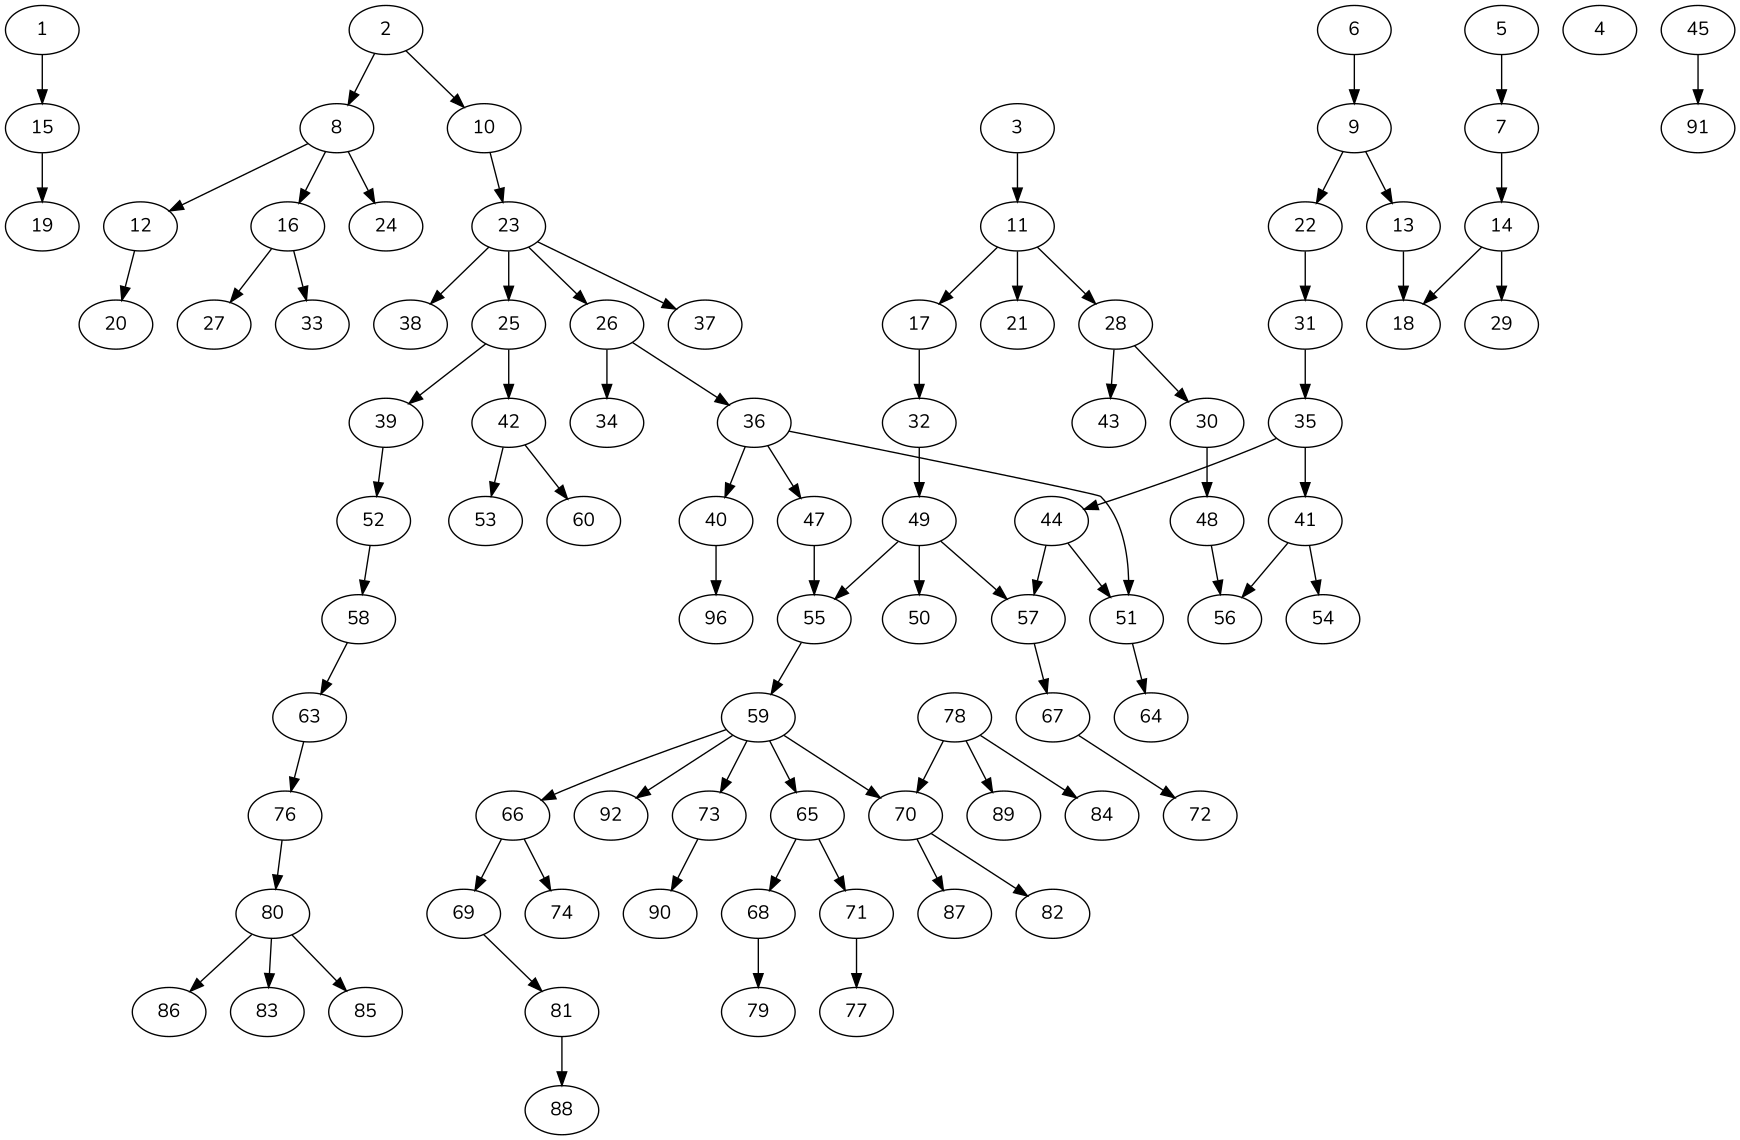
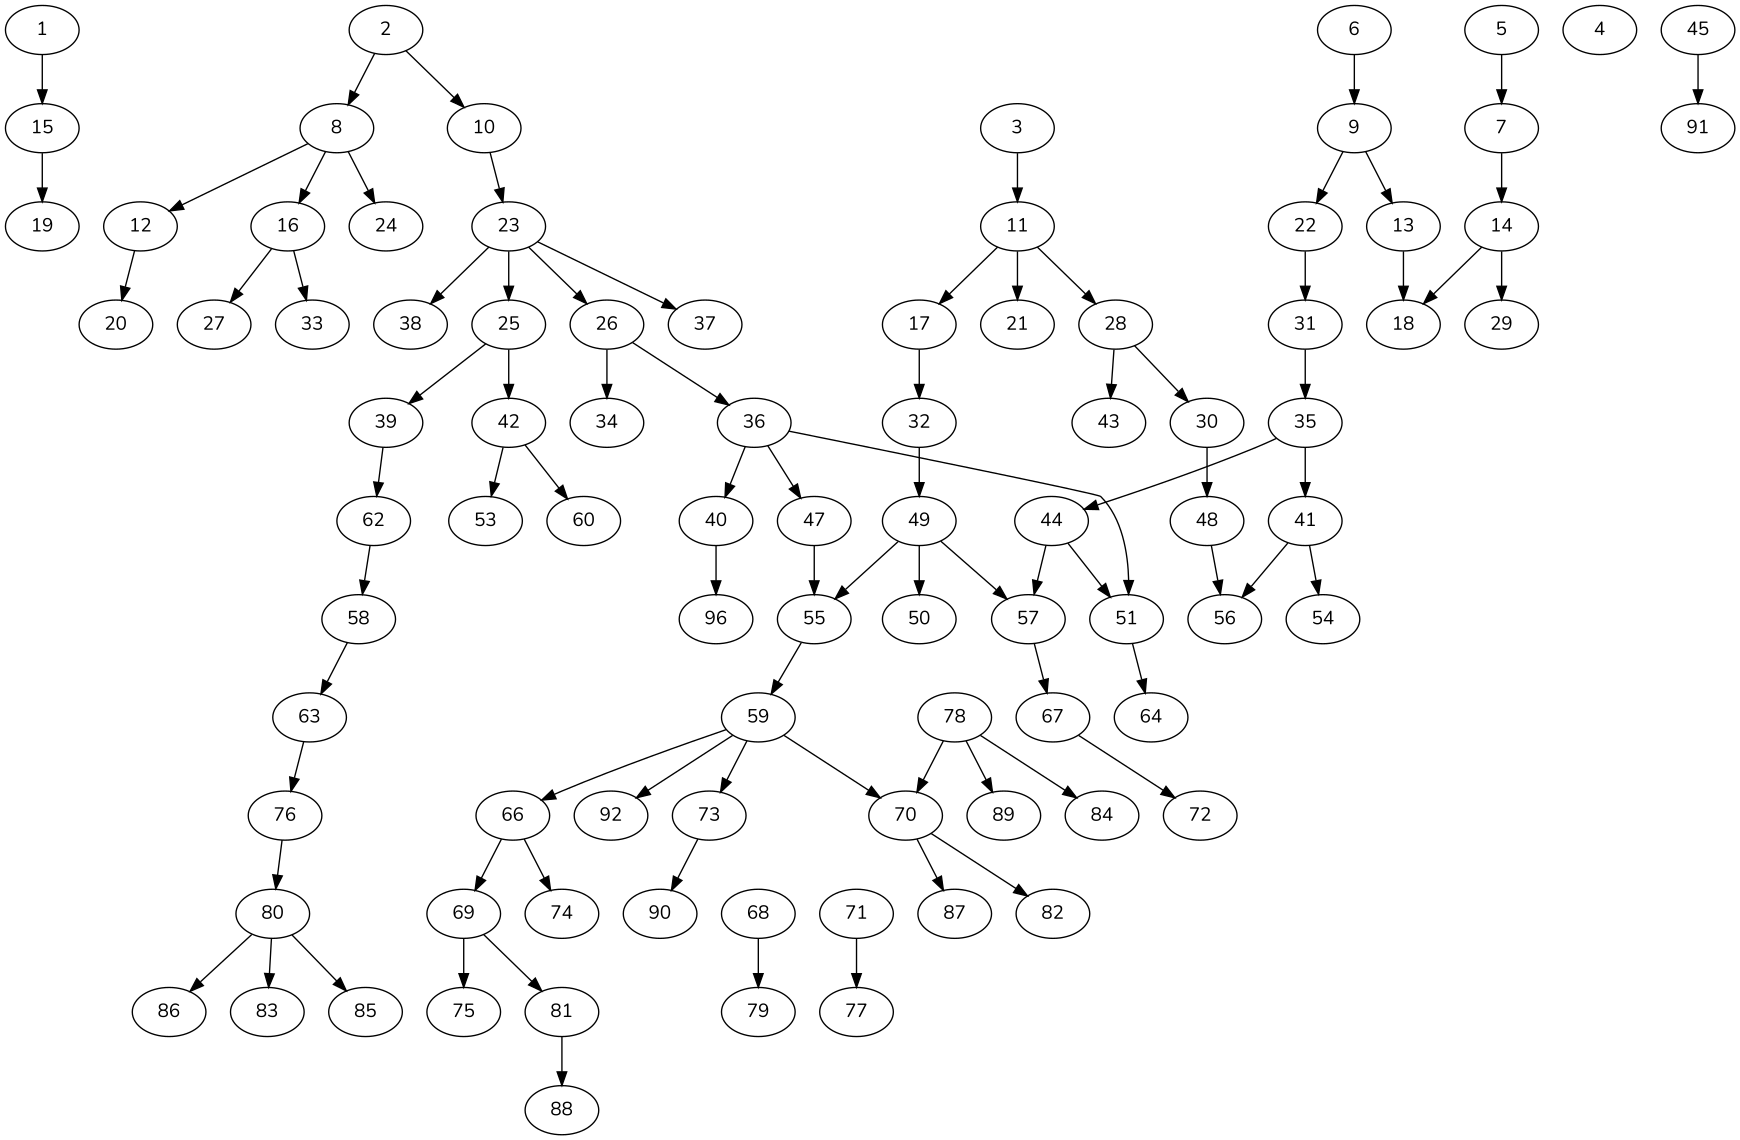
node "52": label "52" -> "62"
node "65": removed
node "75": added
